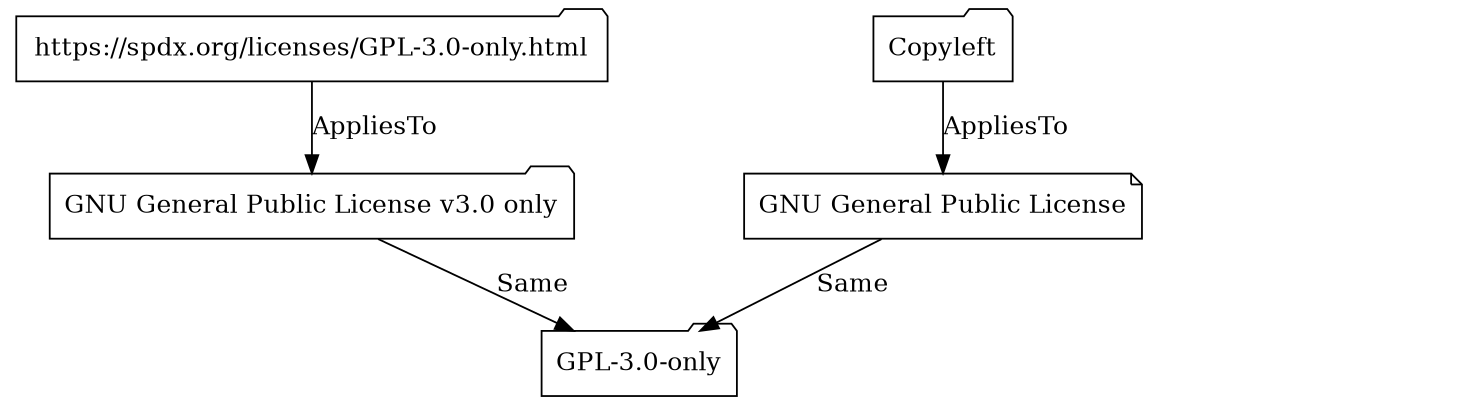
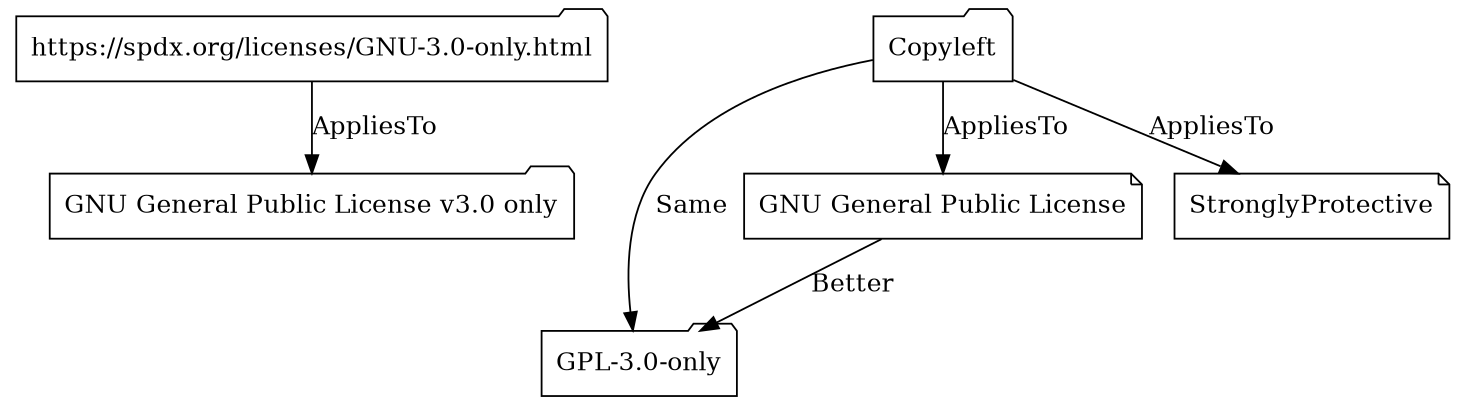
node "https://spdx.org/licenses/GPL-3.0-only.html": label "https://spdx.org/licenses/GPL-3.0-only.html" -> "https://spdx.org/licenses/GNU-3.0-only.html"
node "StronglyProtective": added
edge "GNU General Public License v3.0 only" -> "GPL-3.0-only": now "Copyleft" -> "GPL-3.0-only"
edge "GNU General Public License" -> "GPL-3.0-only": label "Same" -> "Better"
